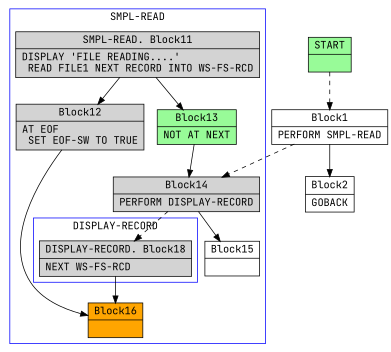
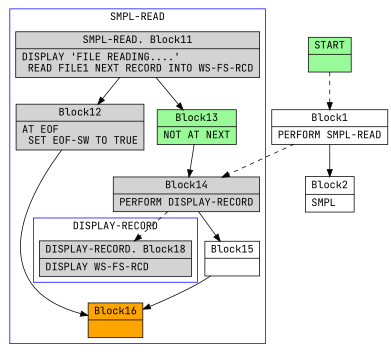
node "Block2": text "GOBACK" -> "SMPL"
node "DISPLAY-RECORD. Block18": text "NEXT WS-FS-RCD" -> "DISPLAY WS-FS-RCD"
edge "DISPLAY-RECORD. Block18" -> "Block16": now "Block15" -> "Block16"
